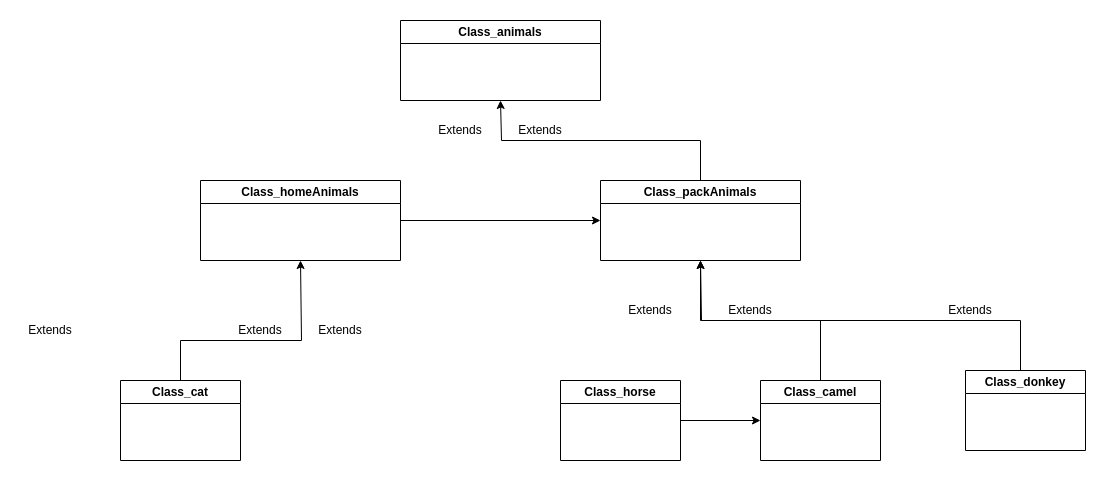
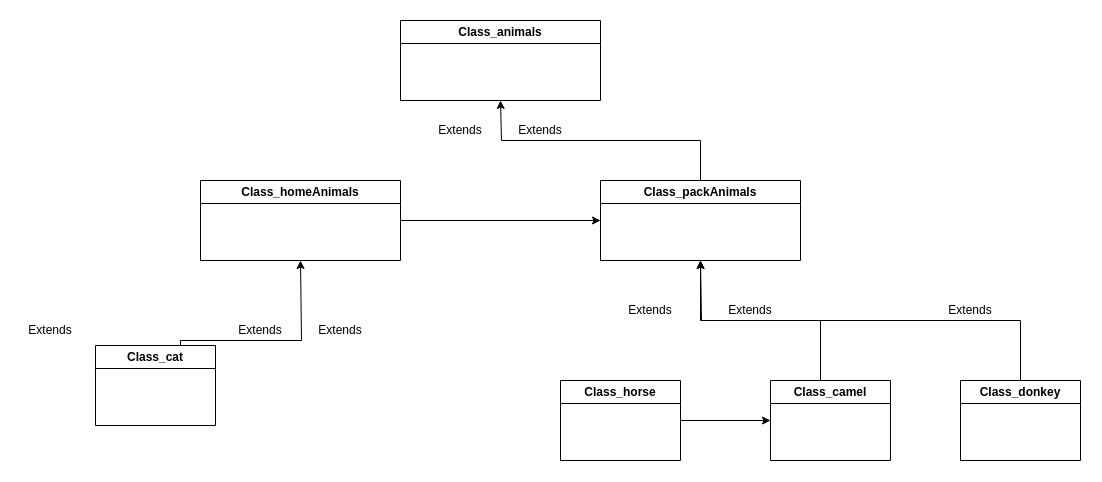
node "Class_donkey": moved (1026, 411) -> (1021, 421)
node "Class_cat": moved (181, 421) -> (156, 386)
node "Class_camel": moved (821, 421) -> (831, 421)
